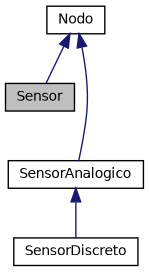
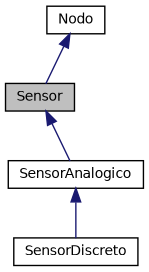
edge "SensorAnalogico" -> "Nodo": now "SensorAnalogico" -> "Sensor"
